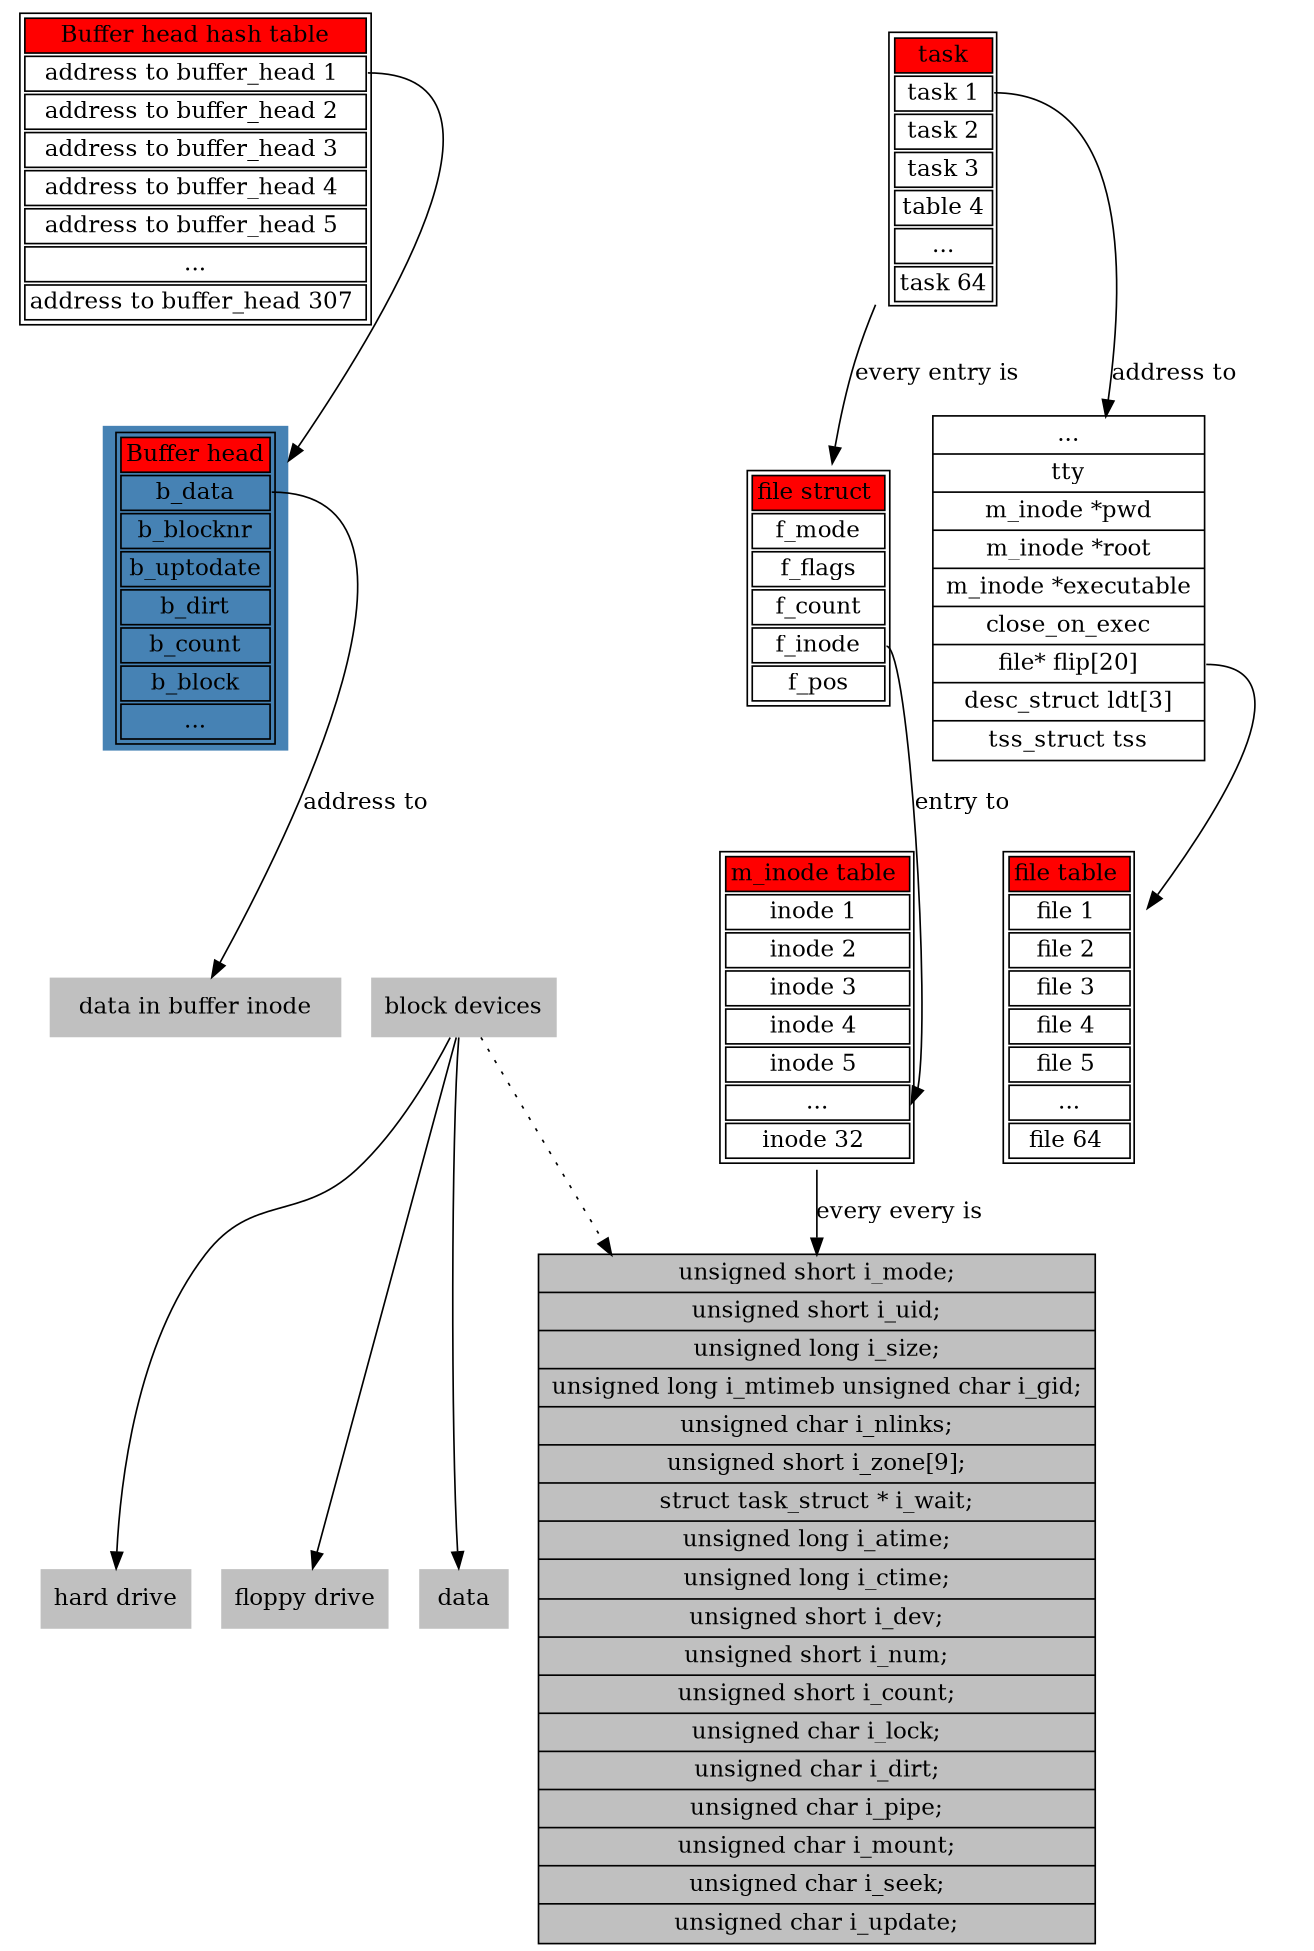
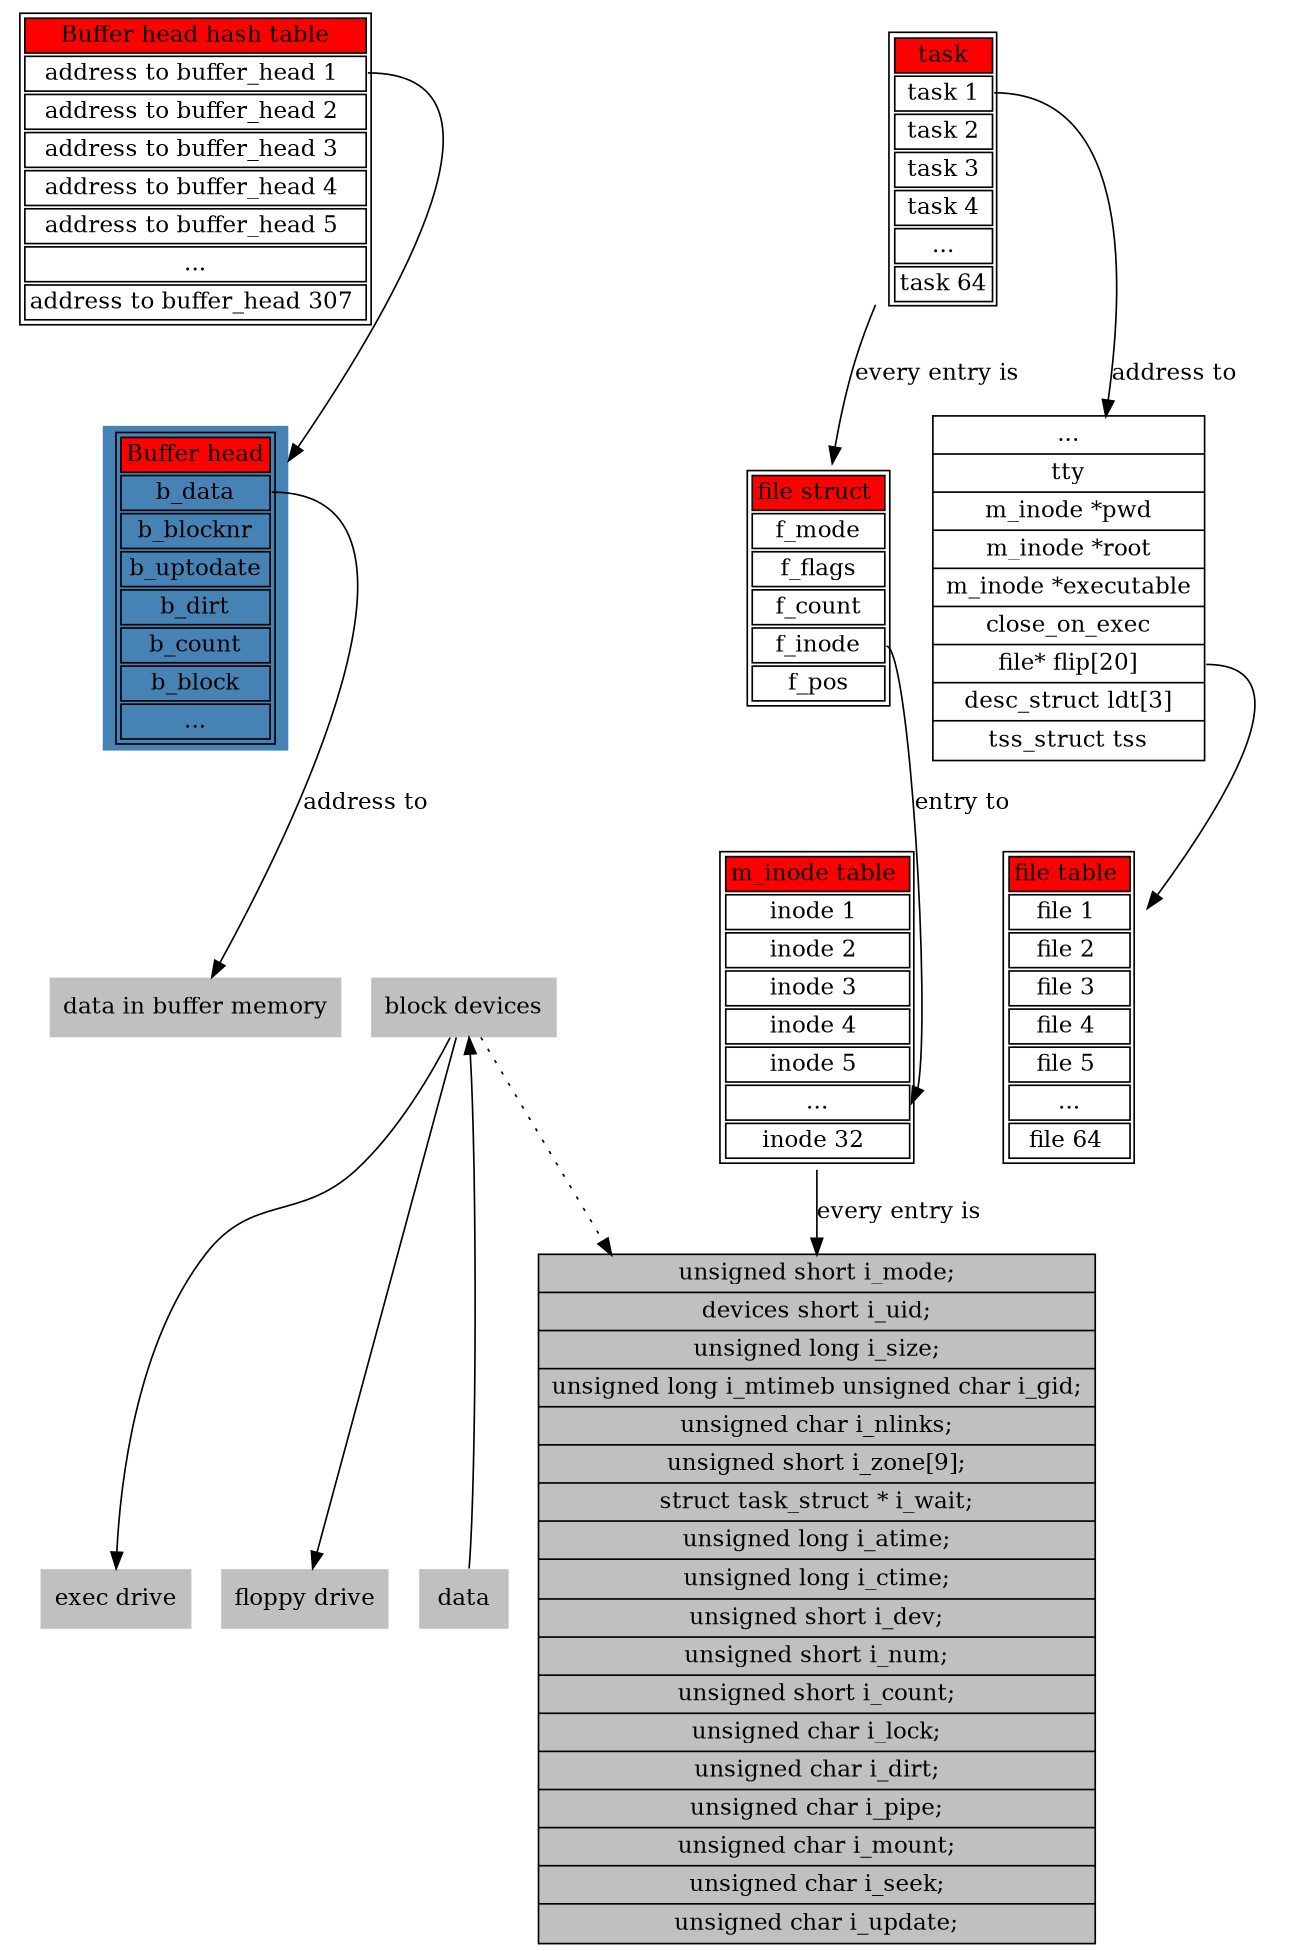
node "task": text "table 4" -> "task 4"
node "data in buffer inode": label "data in buffer inode" -> "data in buffer memory"
edge "m_inode table" -> "unsigned short i_mode;": label "every every is" -> "every entry is"
edge "block devices" -> "data": reversed
node "unsigned short i_mode;": text "unsigned short i_uid;" -> "devices short i_uid;"
node "hard drive": label "hard drive" -> "exec drive"
